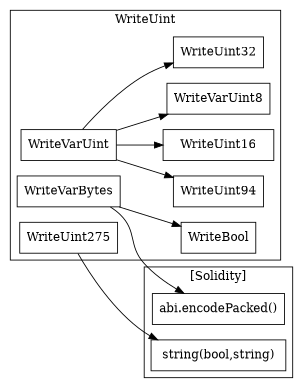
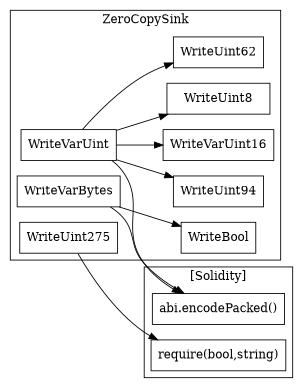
cluster "WriteUint": label "WriteUint" -> "ZeroCopySink"
node "WriteUint32": label "WriteUint32" -> "WriteUint62"
node "WriteVarUint8": label "WriteVarUint8" -> "WriteUint8"
node "WriteUint16": label "WriteUint16" -> "WriteVarUint16"
edge "WriteVarUint" -> "abi.encodePacked()": added
node "string(bool,string)": label "string(bool,string)" -> "require(bool,string)"
